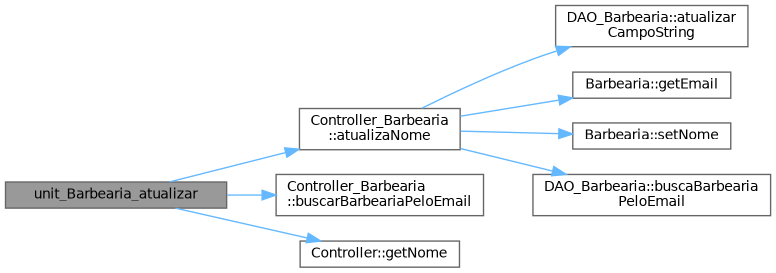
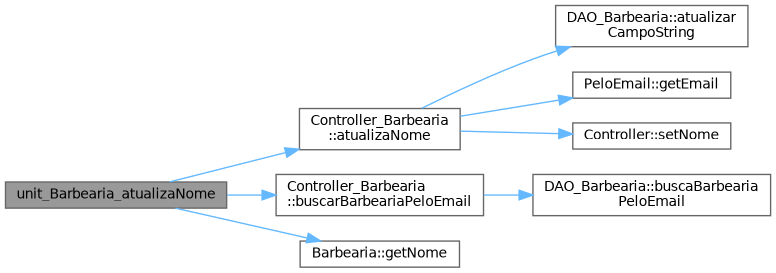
node "Barbearia::getEmail": label "Barbearia::getEmail" -> "PeloEmail::getEmail"
node "Barbearia::setNome": label "Barbearia::setNome" -> "Controller::setNome"
edge "Controller_Barbearia ::atualizaNome" -> "DAO_Barbearia::buscaBarbearia PeloEmail": now "Controller_Barbearia ::buscarBarbeariaPeloEmail" -> "DAO_Barbearia::buscaBarbearia PeloEmail"
node "unit_Barbearia_atualizar": label "unit_Barbearia_atualizar" -> "unit_Barbearia_atualizaNome"
node "Controller::getNome": label "Controller::getNome" -> "Barbearia::getNome"
